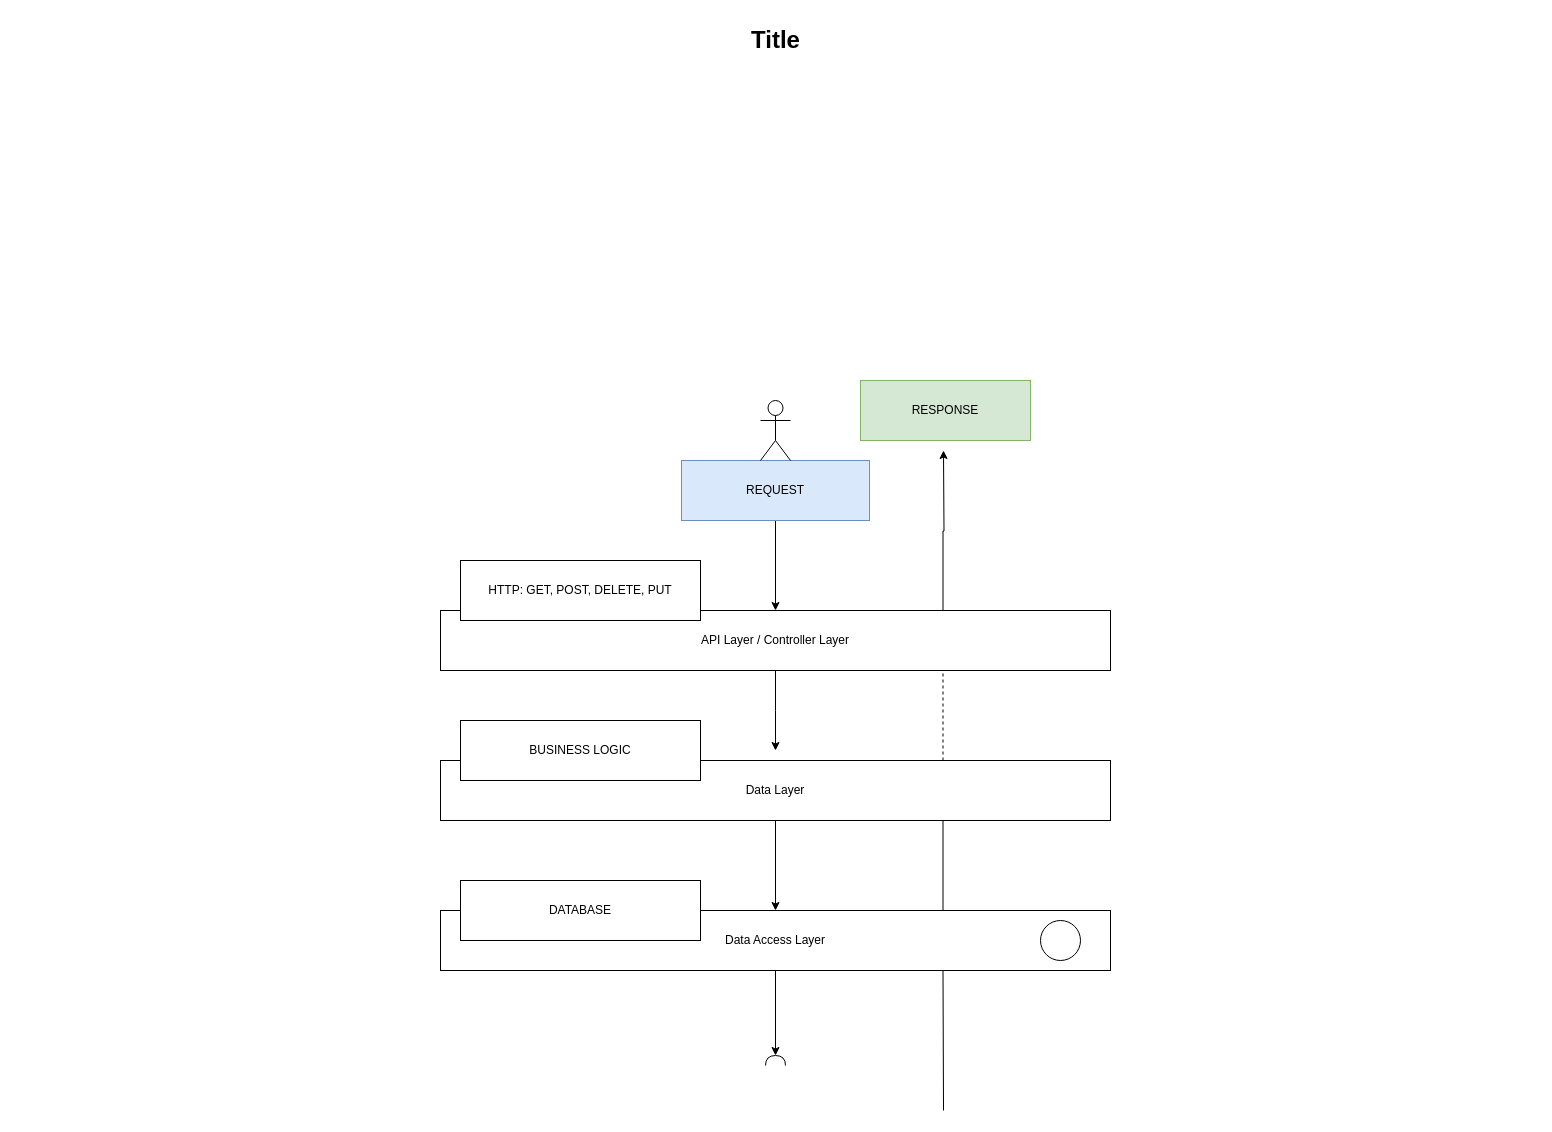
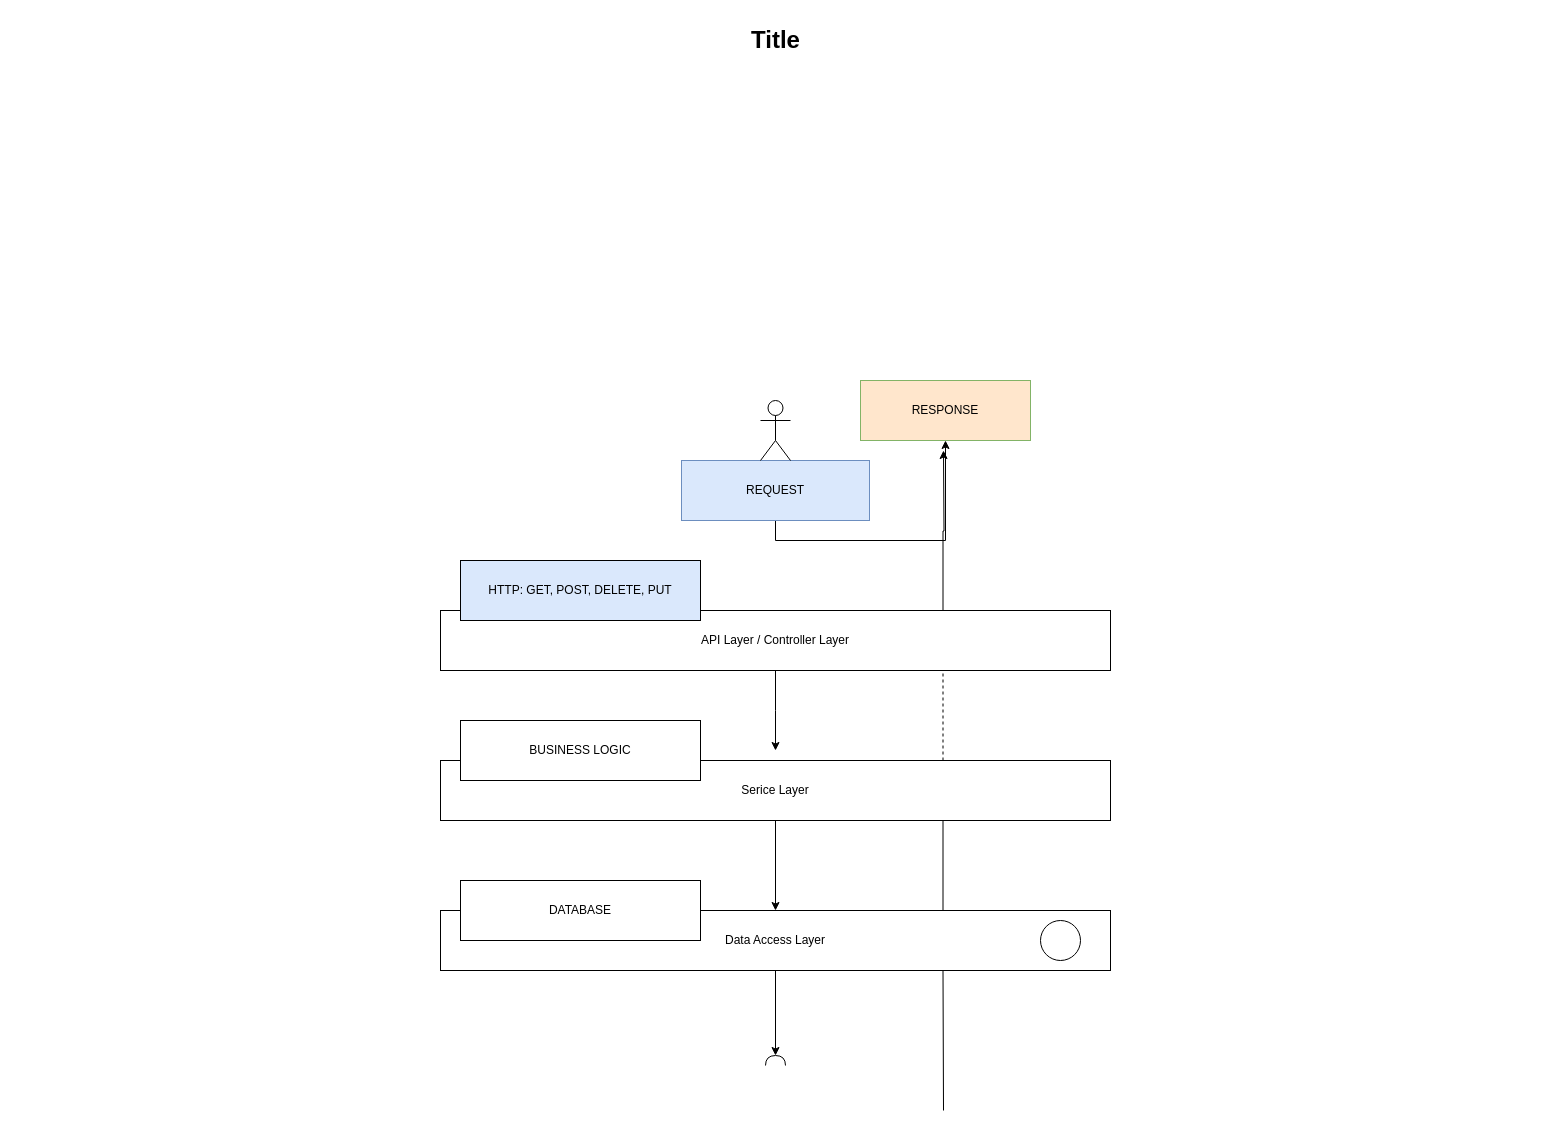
node "RESPONSE": fillcolor #d5e8d4 -> #ffe6cc
edge "REQUEST" -> "API Layer / Controller Layer": now "REQUEST" -> "RESPONSE"
node "HTTP: GET, POST, DELETE, PUT": fillcolor #ffffff -> #dae8fc
node "Data Layer": label "Data Layer" -> "Serice Layer"
